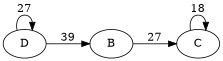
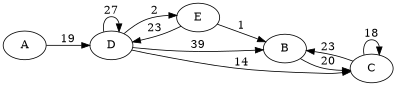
node "E": added
edge "B" -> "C": label "27" -> "20"
node "A": added
edge "C" -> "B": added, label "23"
edge "D" -> "C": added, label "14"
